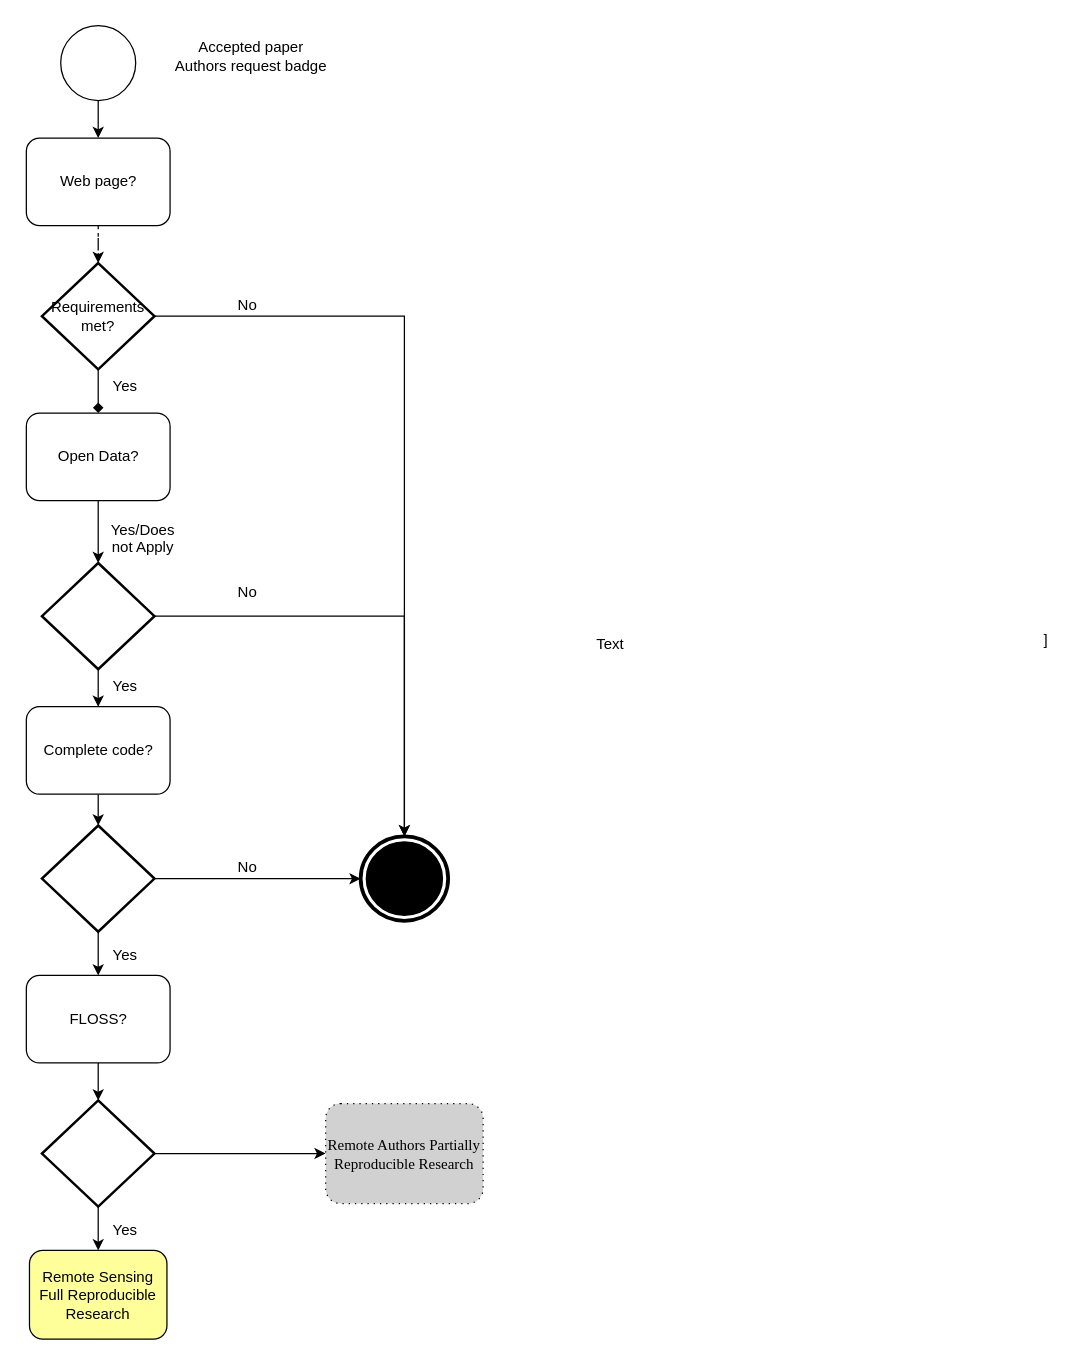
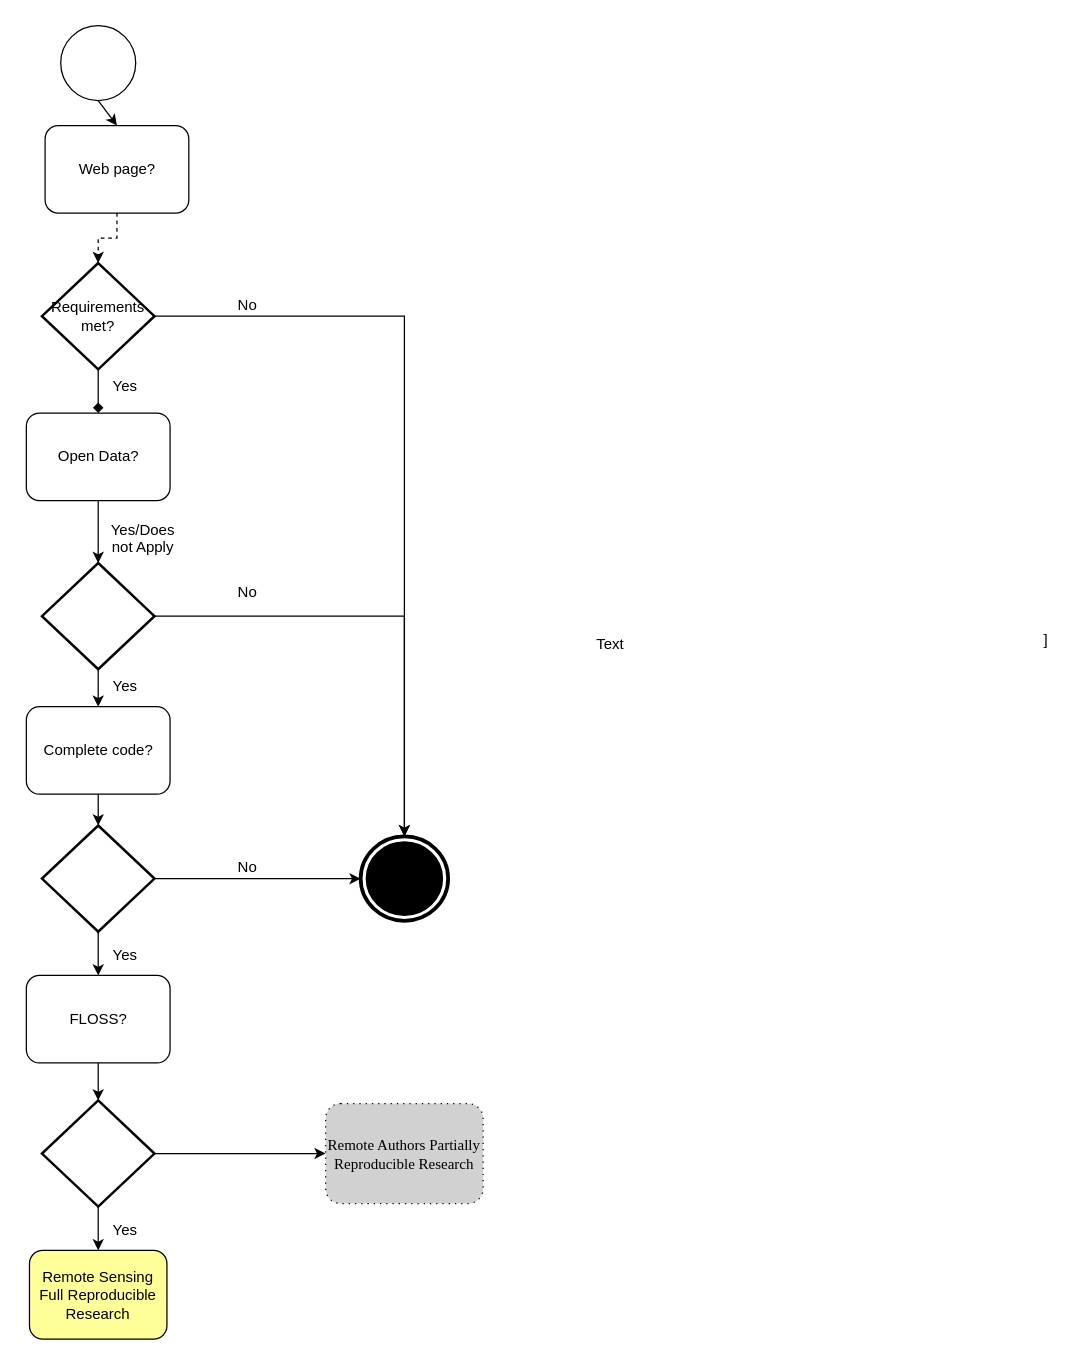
node "Accepted paper Authors request badge": removed
node "Web page?": moved (98, 182) -> (117, 169)
